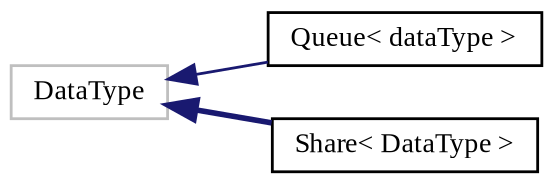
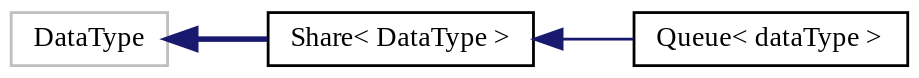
edge "Queue< dataType >" -> "DataType": now "Queue< dataType >" -> "Share< DataType >"
